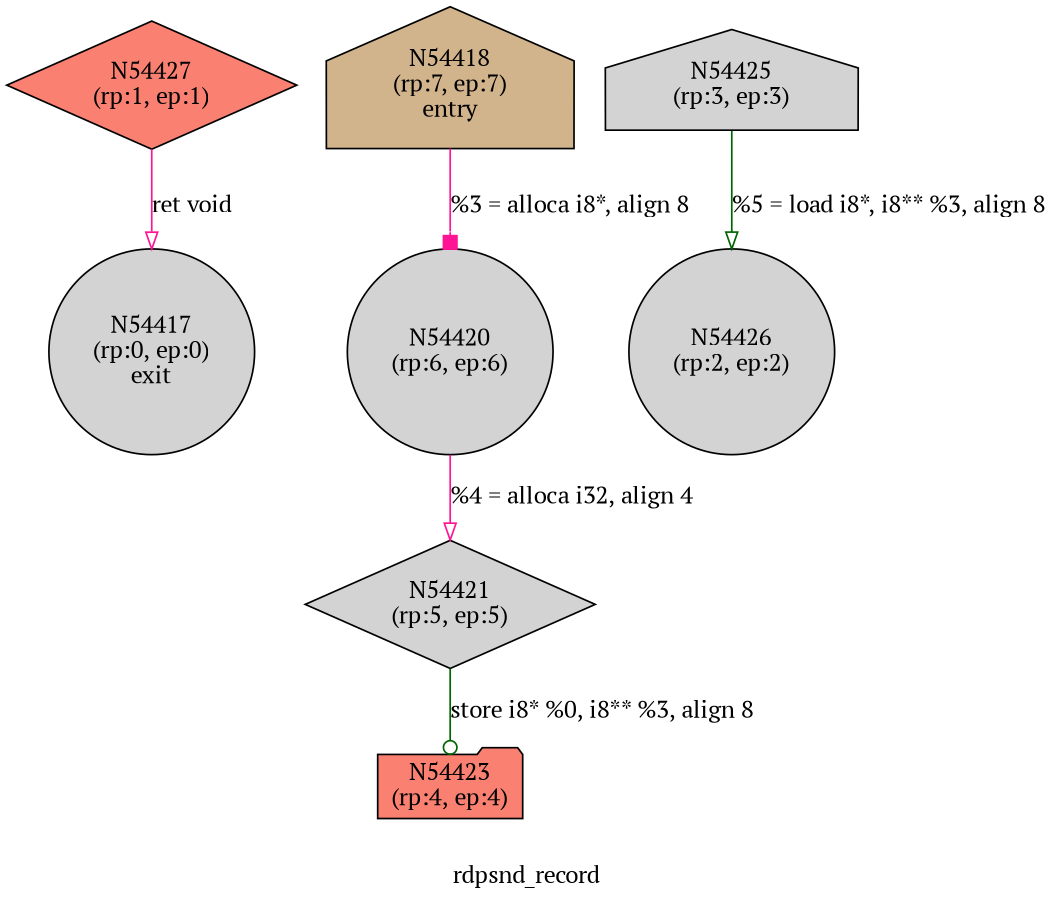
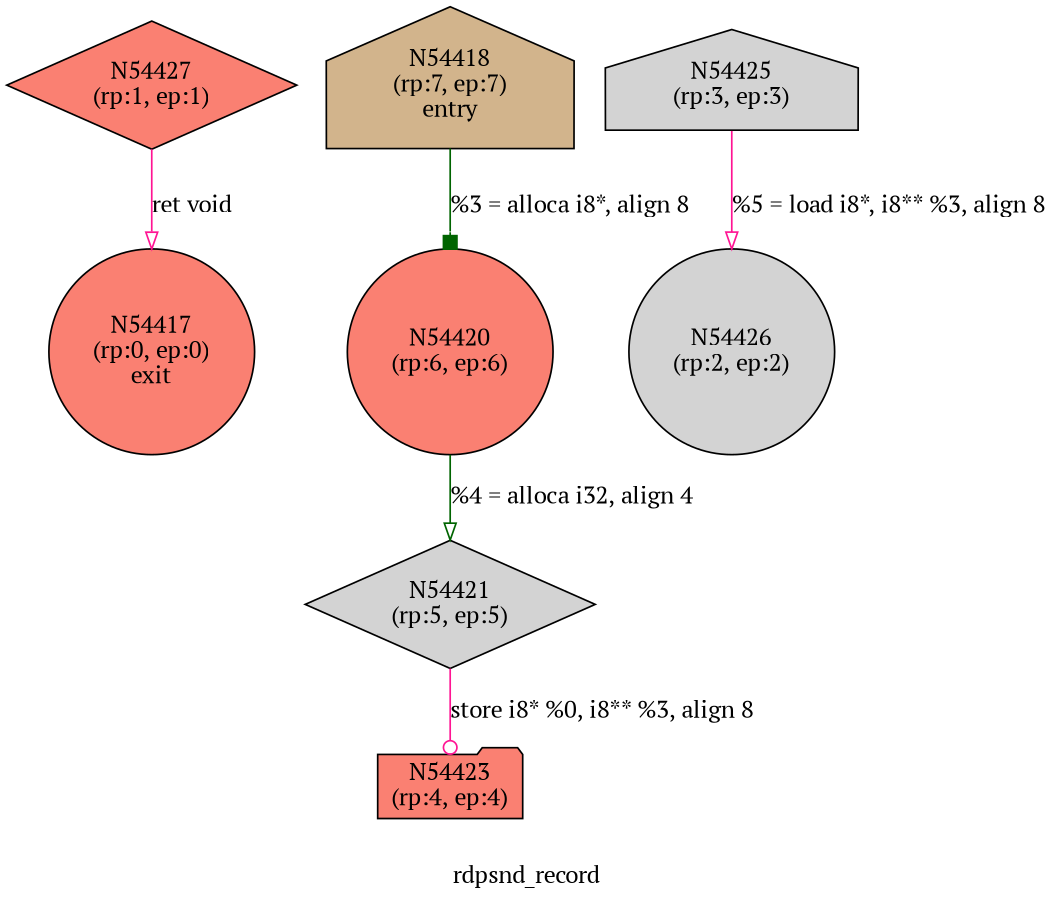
edge "N54425 (rp:3, ep:3)" -> "N54426 (rp:2, ep:2)": color darkgreen -> deeppink
edge "N54418 (rp:7, ep:7) entry" -> "N54420 (rp:6, ep:6)": color deeppink -> darkgreen
node "N54417 (rp:0, ep:0) exit": fillcolor lightgrey -> salmon
node "N54420 (rp:6, ep:6)": fillcolor lightgrey -> salmon
edge "N54420 (rp:6, ep:6)" -> "N54421 (rp:5, ep:5)": color deeppink -> darkgreen
edge "N54421 (rp:5, ep:5)" -> "N54423 (rp:4, ep:4)": color darkgreen -> deeppink
